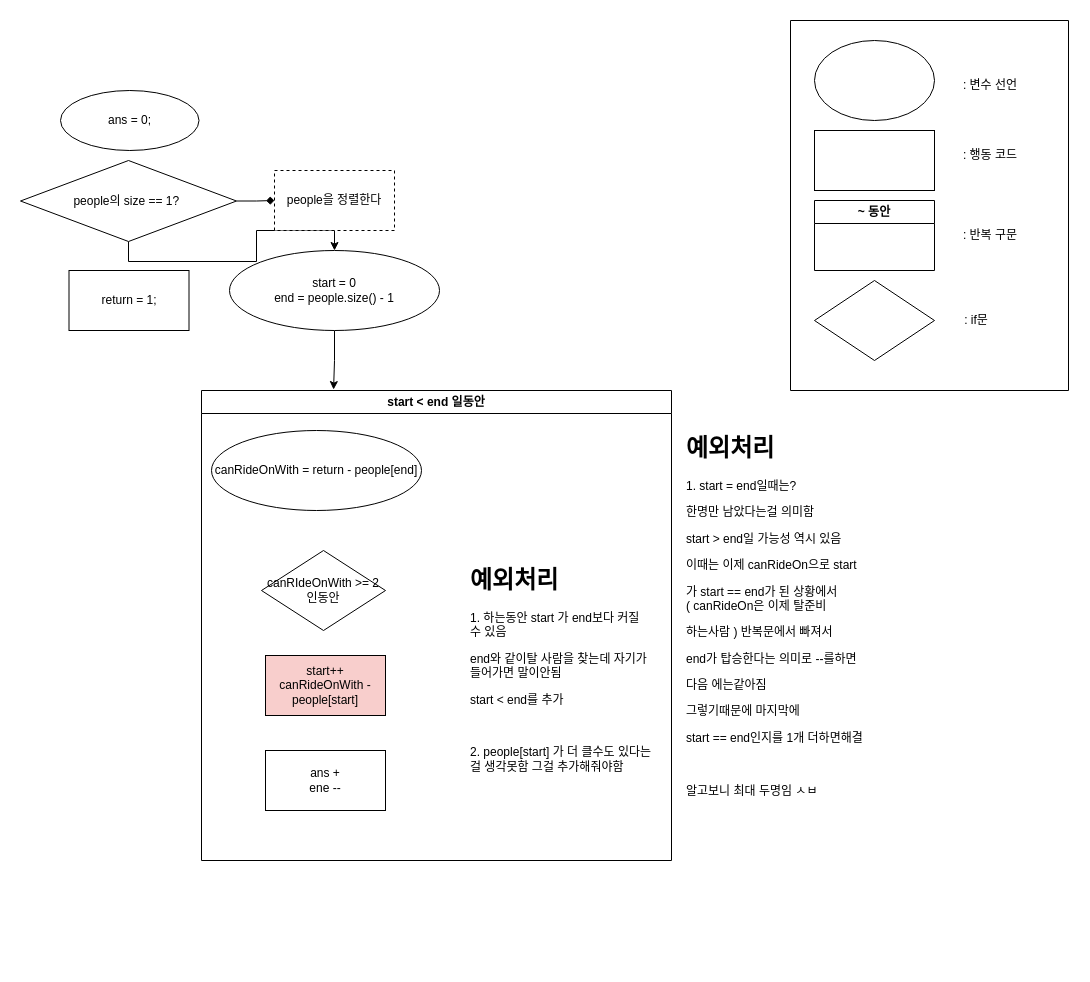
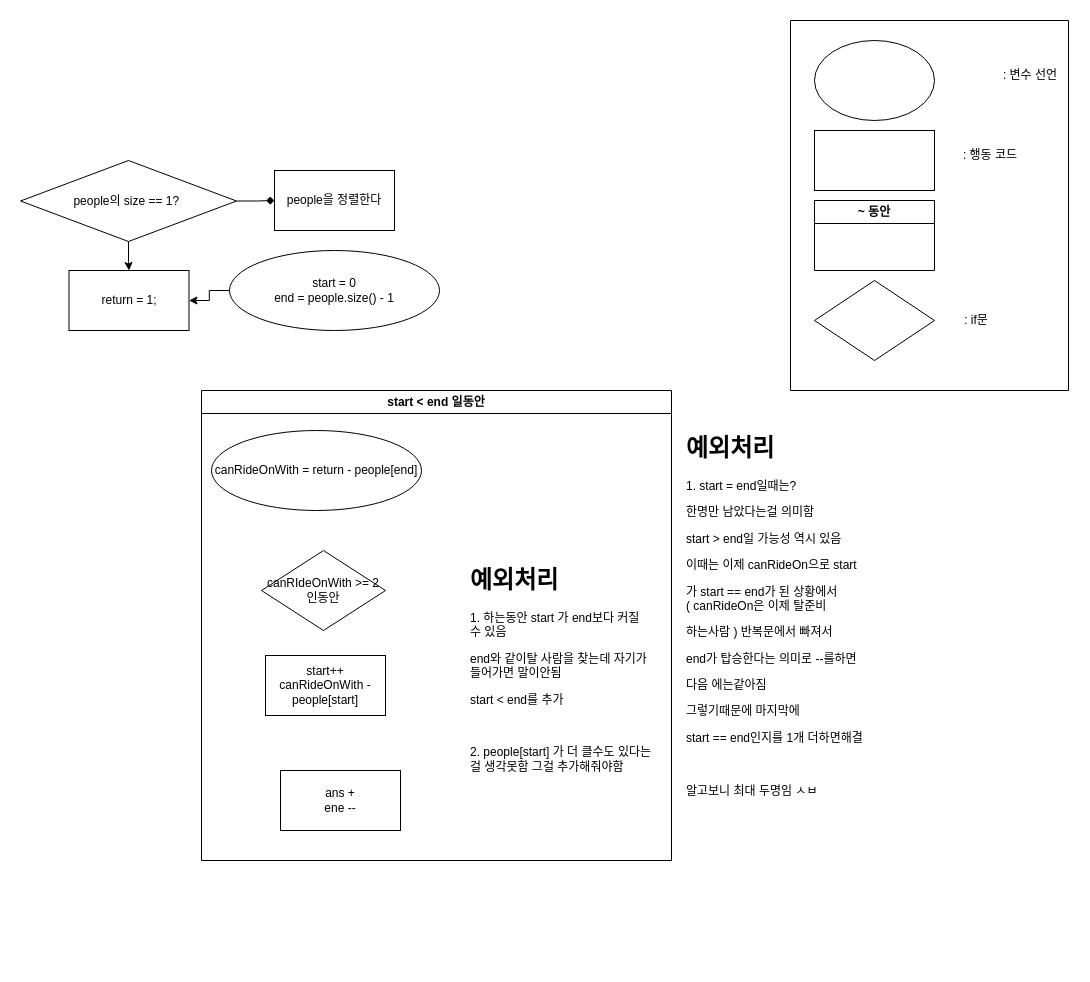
node ": 변수 선언": moved (991, 86) -> (1031, 76)
node "ans = 0;": removed
node "people을 정렬한다": style dashed -> solid
node ": 반복 구문": removed
edge "people의 size == 1?" -> "start = 0 end = people.size() - 1": now "people의 size == 1?" -> "return = 1;"
edge "start = 0 end = people.size() - 1" -> "start < end 일동안": now "start = 0 end = people.size() - 1" -> "return = 1;"
node "start++ canRideOnWith - people[start]": fillcolor #f8cecc -> #ffffff
node "ans + ene --": moved (326, 781) -> (341, 801)
